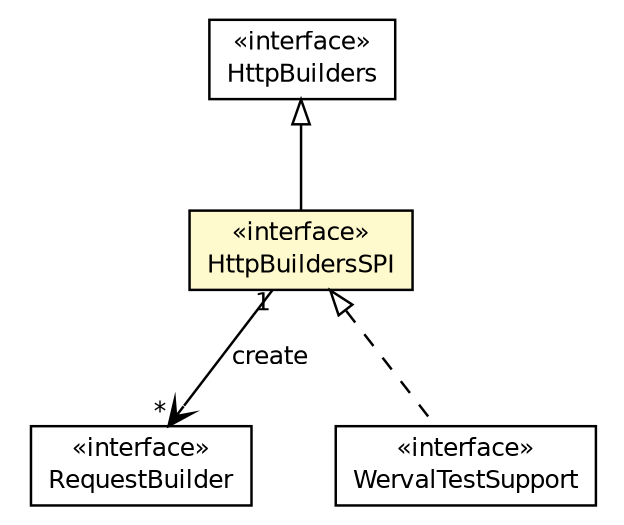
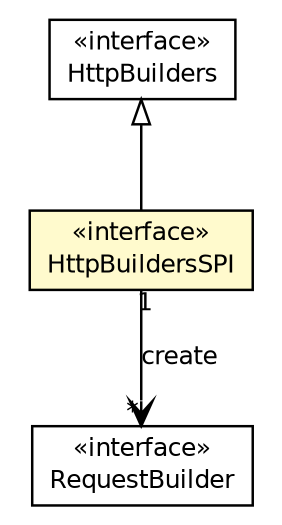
node "WervalTestSupport": removed
